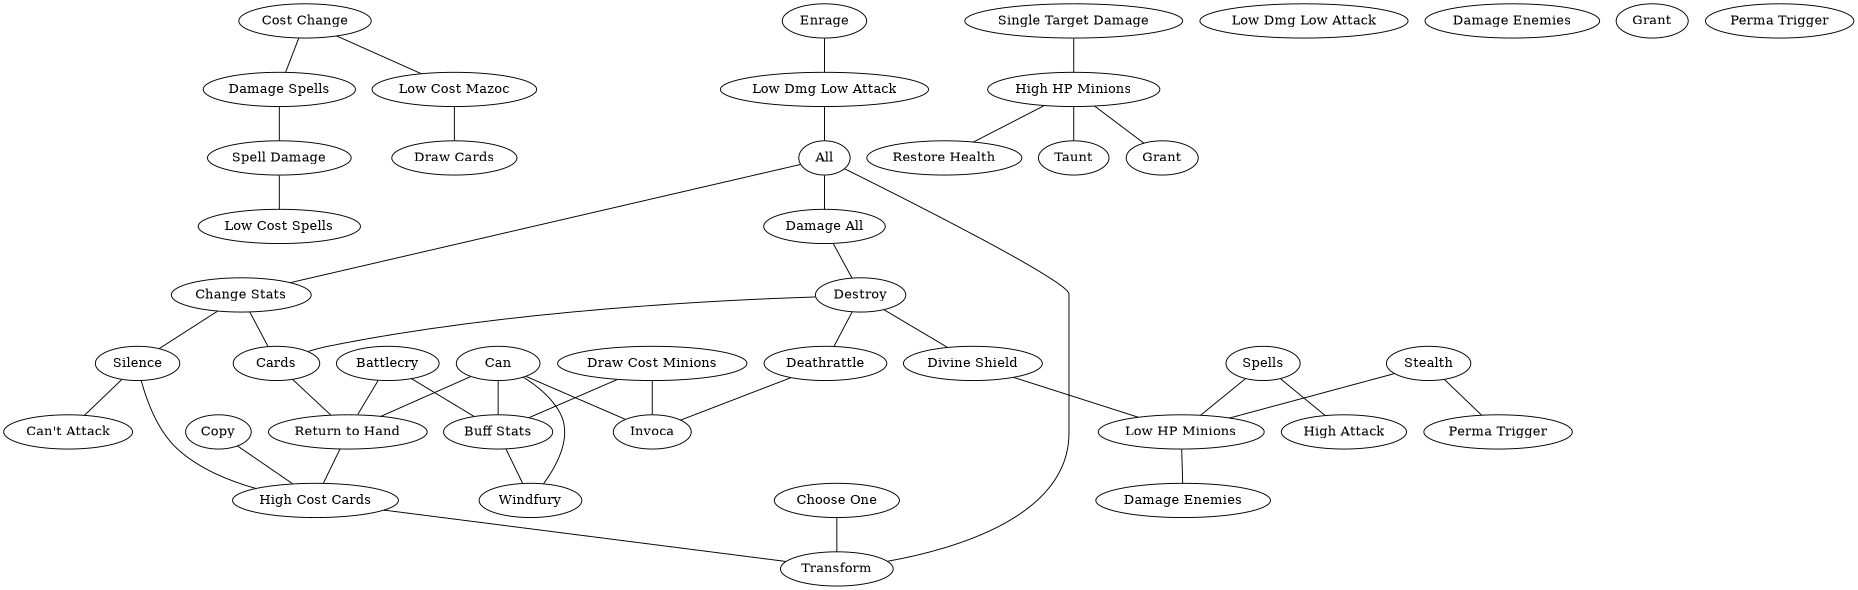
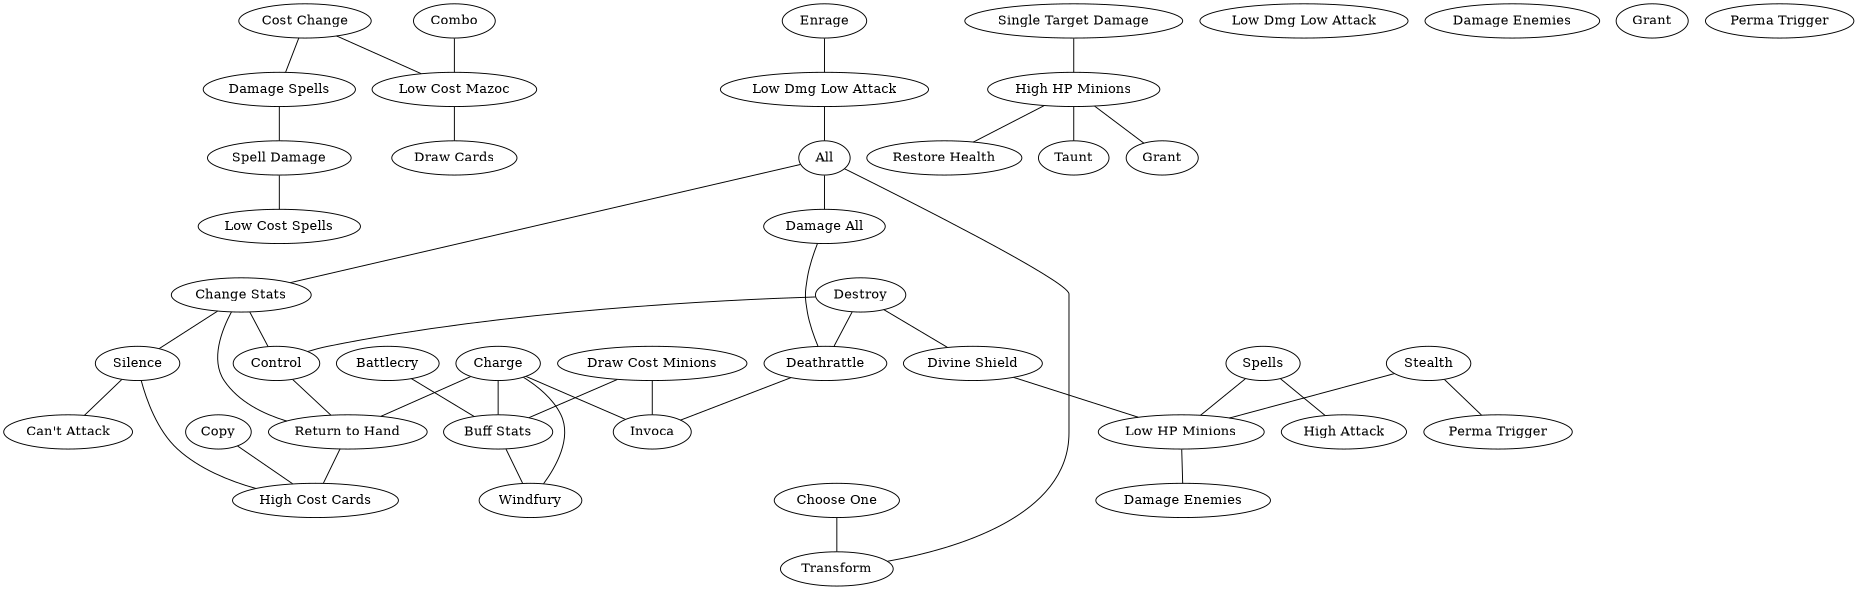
node "Combo": added
edge "Damage All" -- "Destroy": now "Damage All" -- "Deathrattle"
node "Cards": label "Cards" -> "Control"
node "Can": label "Can" -> "Charge"
edge "Battlecry" -- "Return to Hand": now "Change Stats" -- "Return to Hand"
edge "High Cost Cards" -- "Transform": removed
